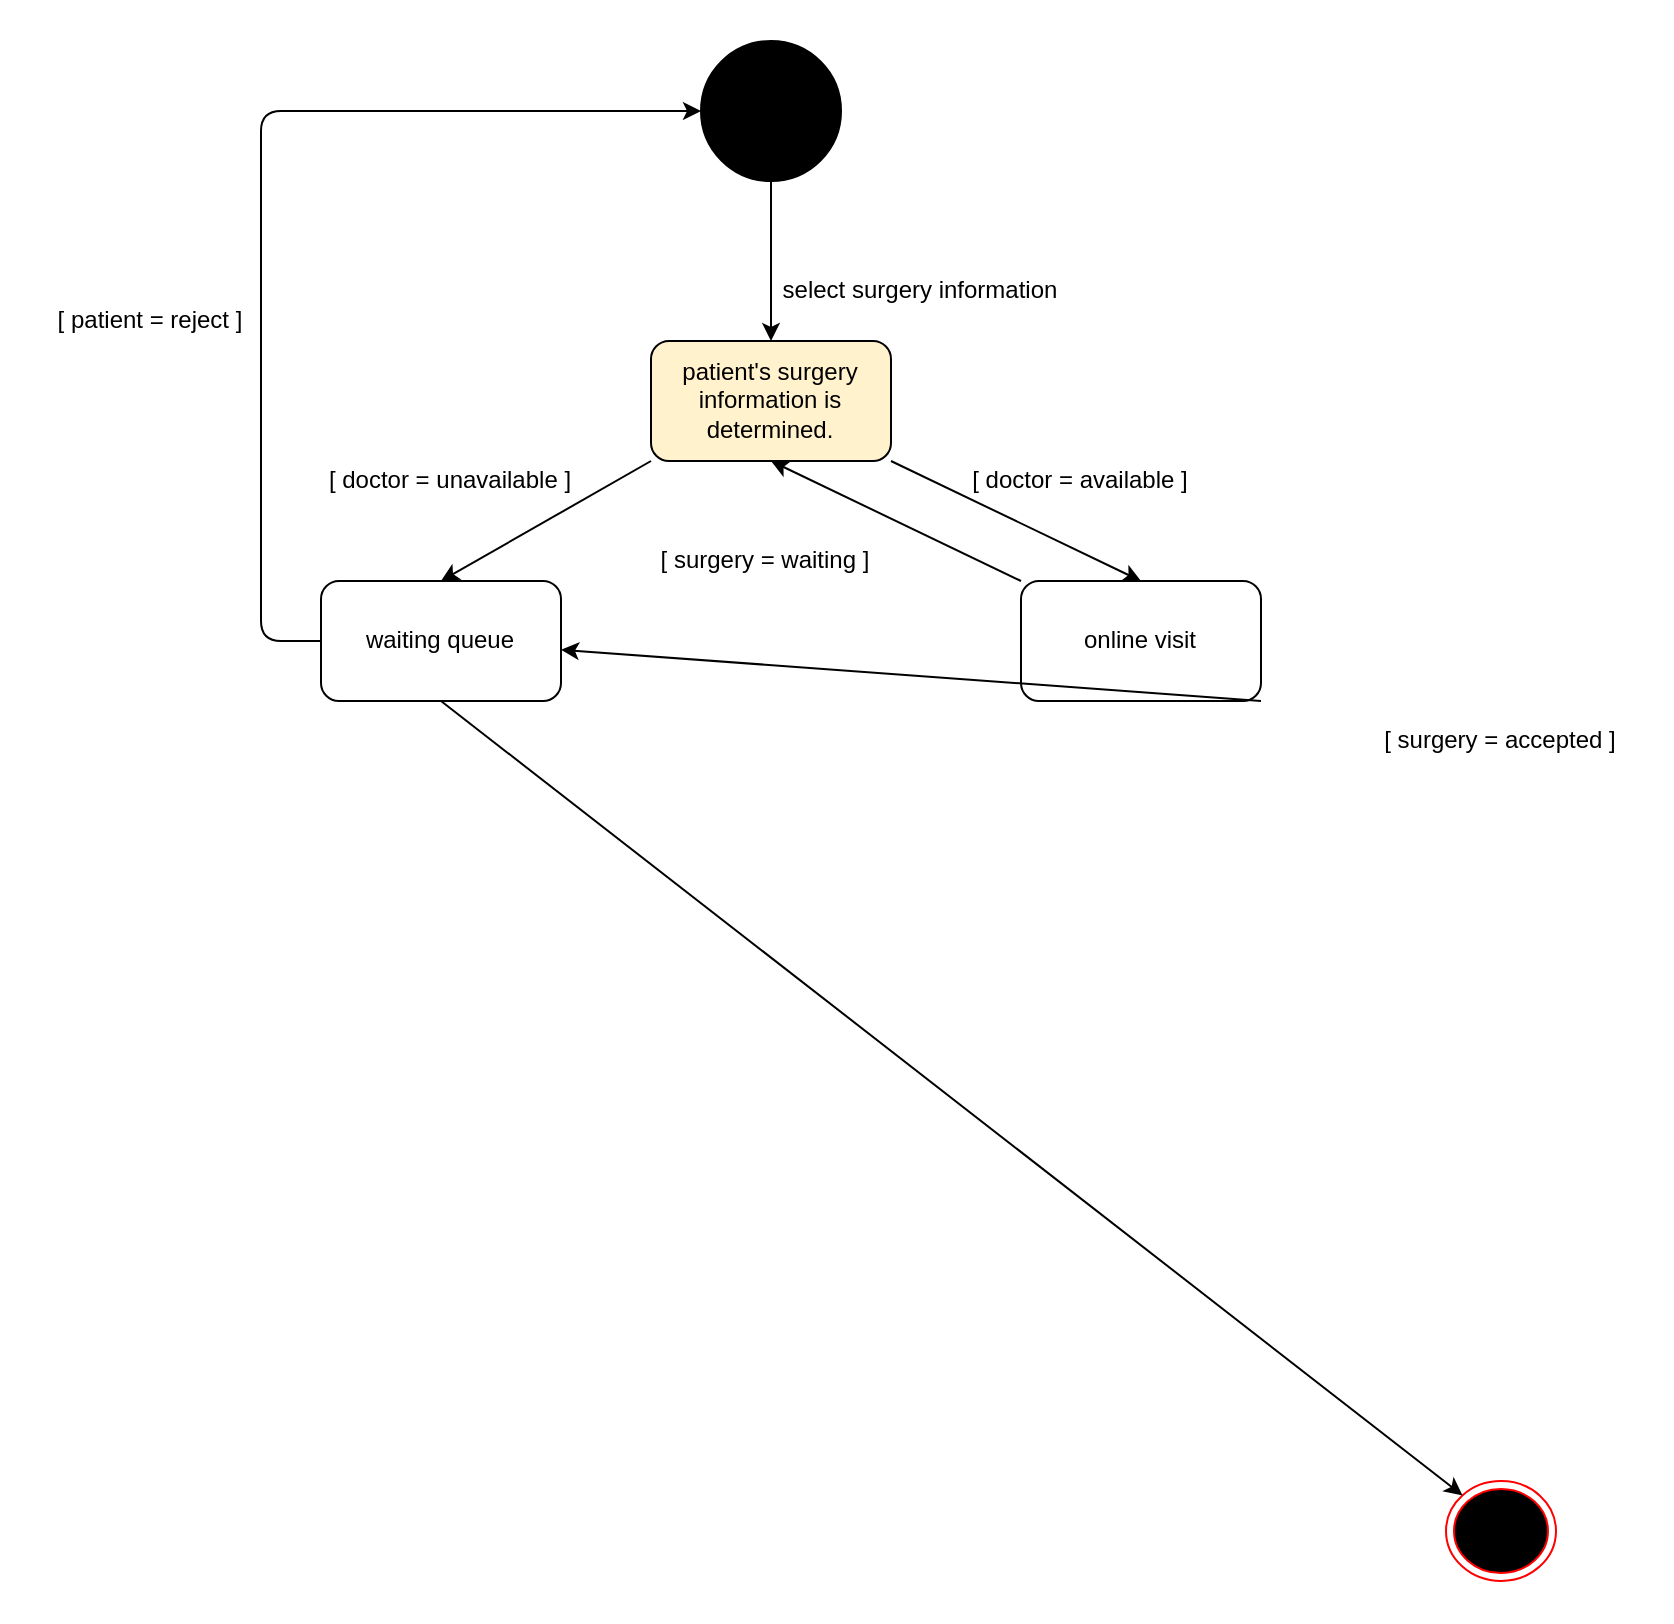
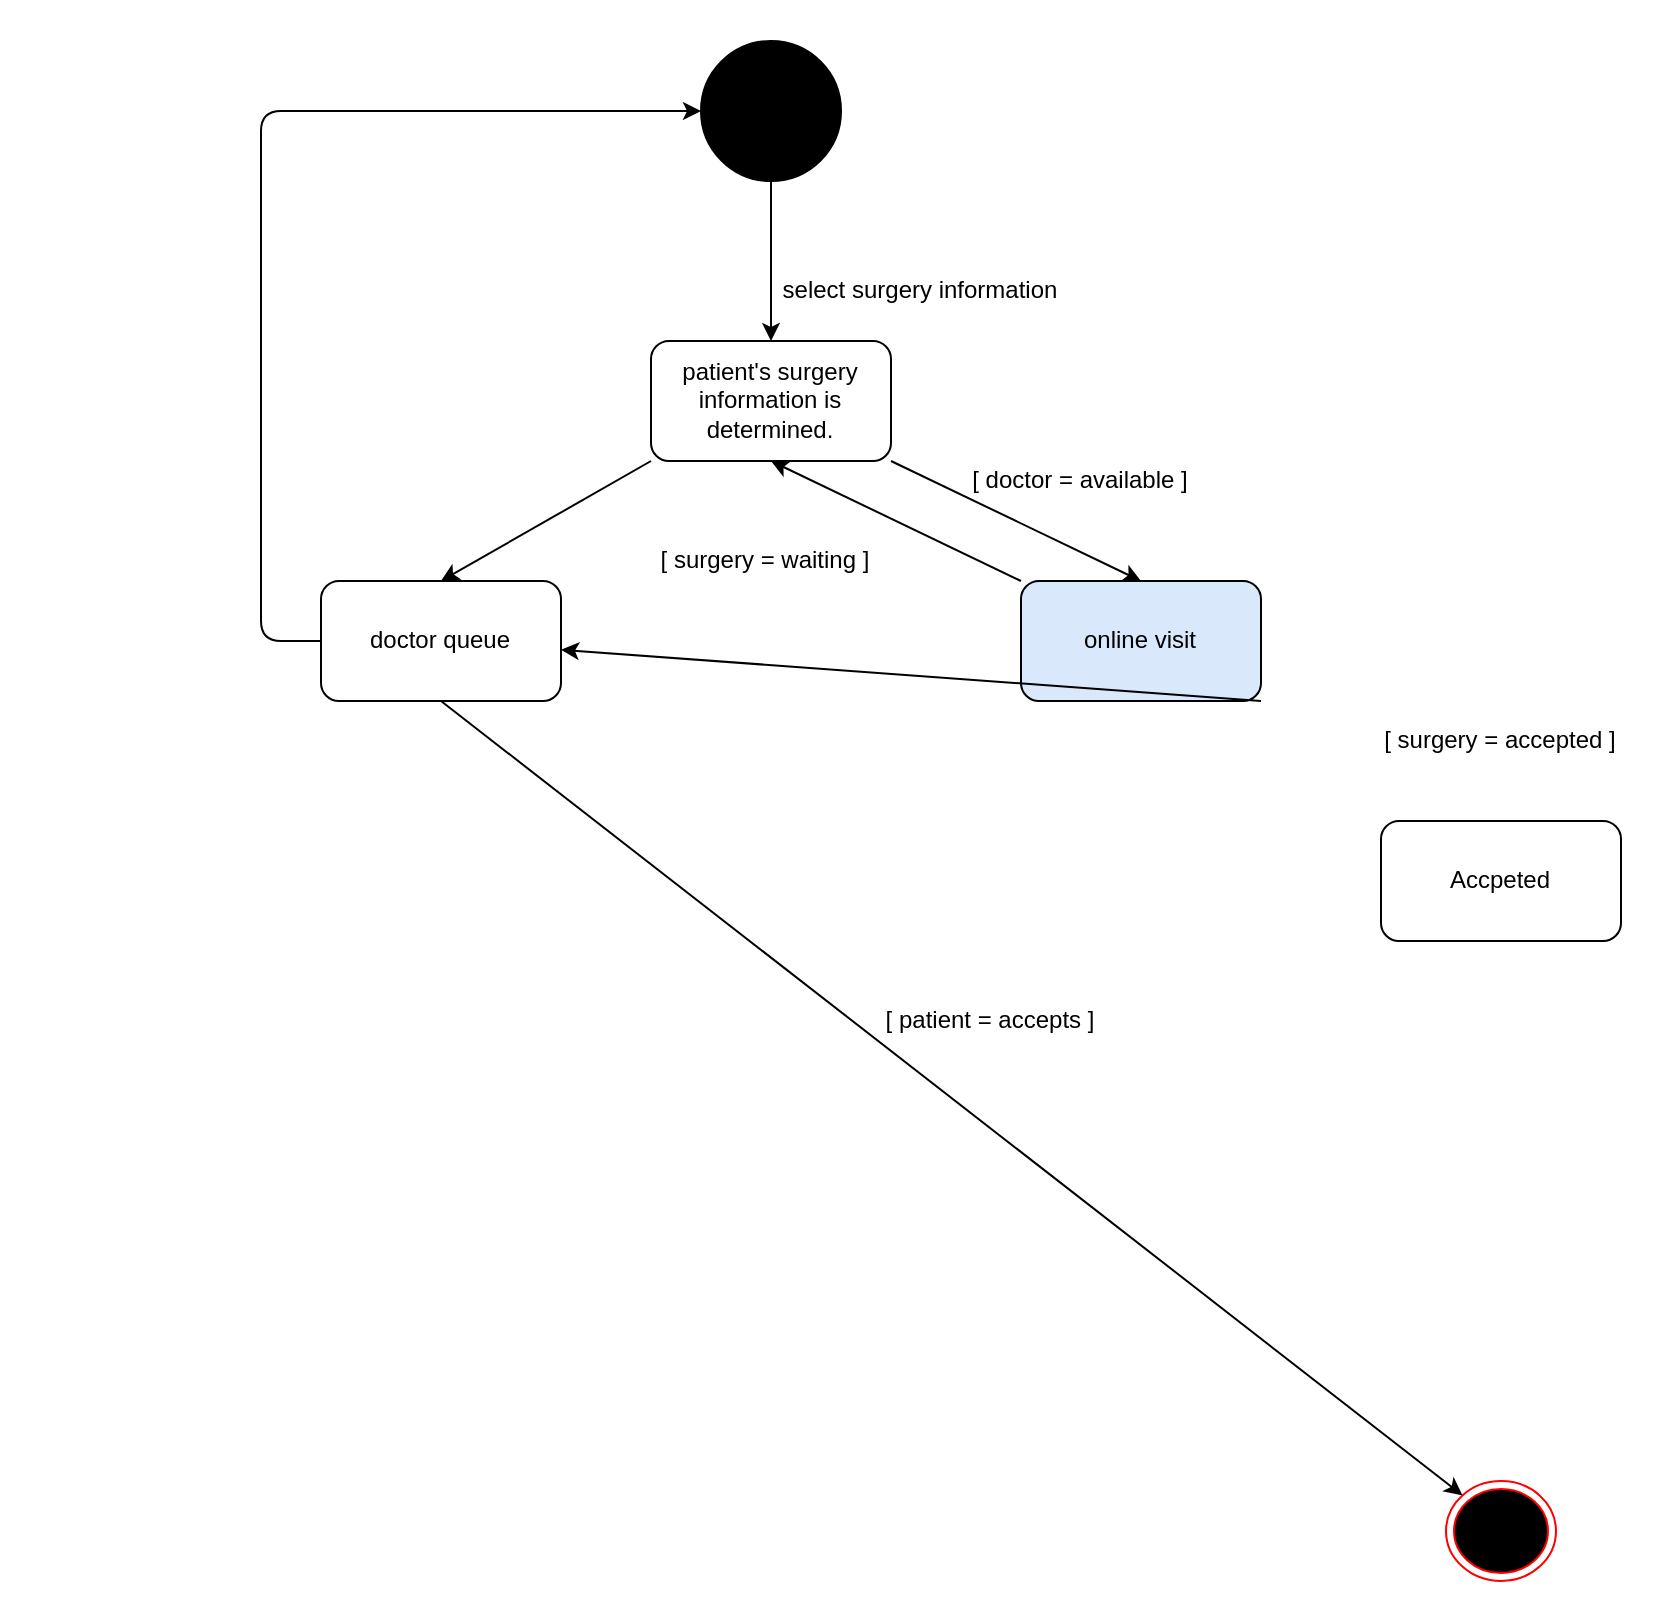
node "[ patient = reject ]": removed
node "patient's surgery information is determined.": fillcolor #fff2cc -> #ffffff
node "[ doctor = unavailable ]": removed
node "waiting queue": label "waiting queue" -> "doctor queue"
node "online visit": fillcolor #ffffff -> #dae8fc
node "Accpeted": added
node "[ patient = accepts ]": added
